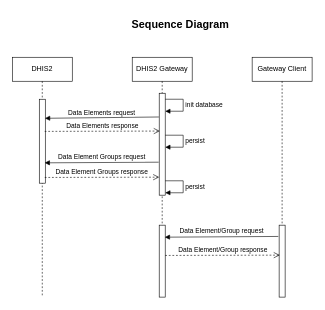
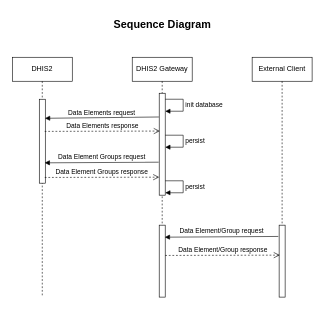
node "Sequence Diagram": moved (180, 24) -> (162, 24)
node "Gateway Client": label "Gateway Client" -> "External Client"
